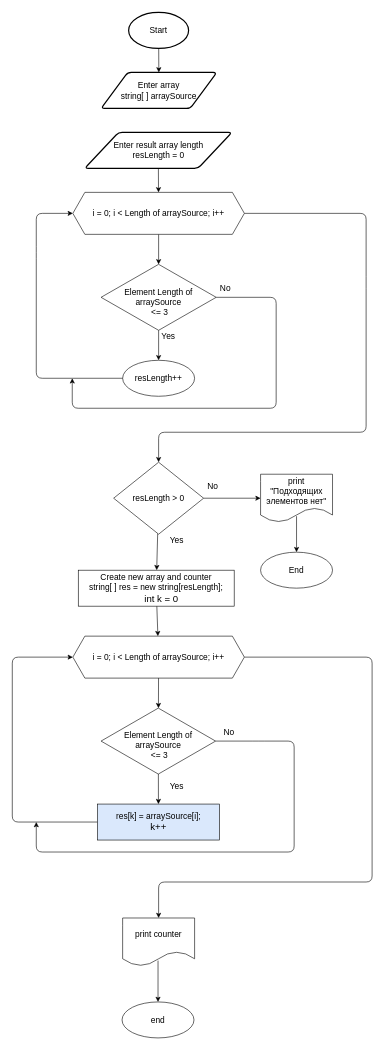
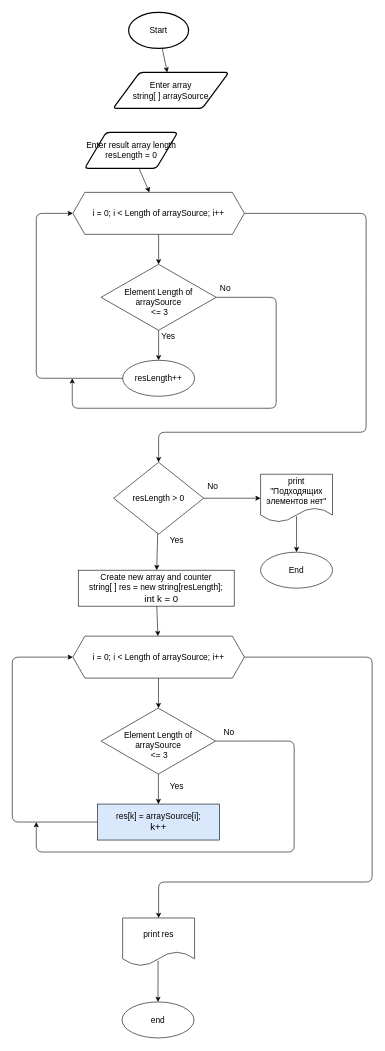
node "Enter array string[ ] arraySource": moved (159, 90) -> (171, 90)
node "Enter result array length resLength = 0": size 147x36 -> 93x36
node "print counter": label "print counter" -> "print res"
